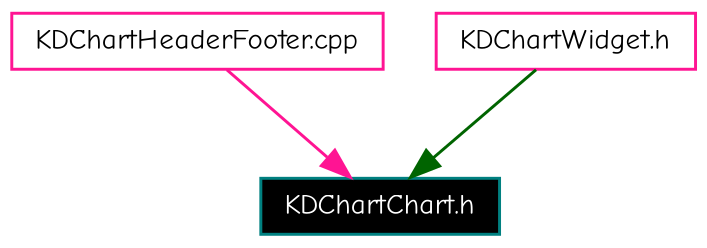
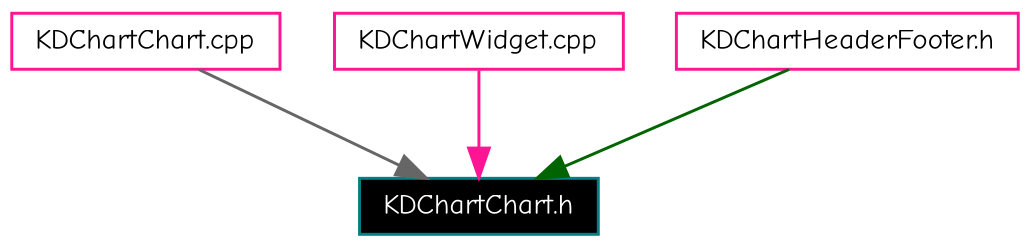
node "KDChartChart.cpp": added
node "KDChartHeaderFooter.cpp": label "KDChartHeaderFooter.cpp" -> "KDChartWidget.cpp"
node "KDChartWidget.h": label "KDChartWidget.h" -> "KDChartHeaderFooter.h"
